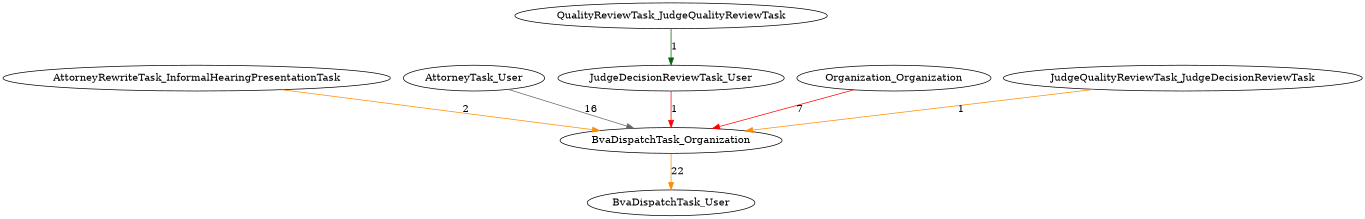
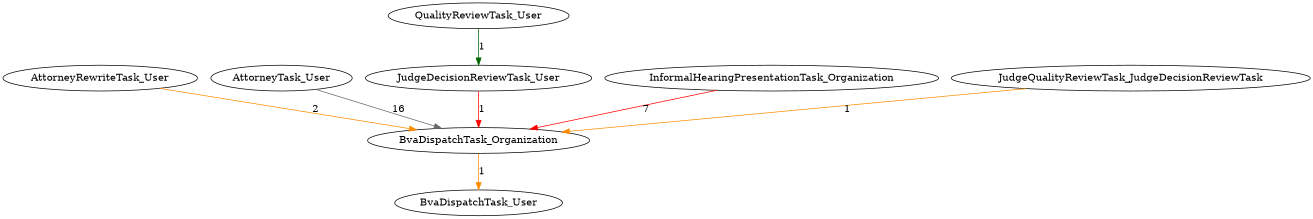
node "QualityReviewTask_JudgeQualityReviewTask": label "QualityReviewTask_JudgeQualityReviewTask" -> "QualityReviewTask_User"
node "AttorneyRewriteTask_InformalHearingPresentationTask": label "AttorneyRewriteTask_InformalHearingPresentationTask" -> "AttorneyRewriteTask_User"
node "Organization_Organization": label "Organization_Organization" -> "InformalHearingPresentationTask_Organization"
edge "BvaDispatchTask_Organization" -> "BvaDispatchTask_User": label "22" -> "1"
